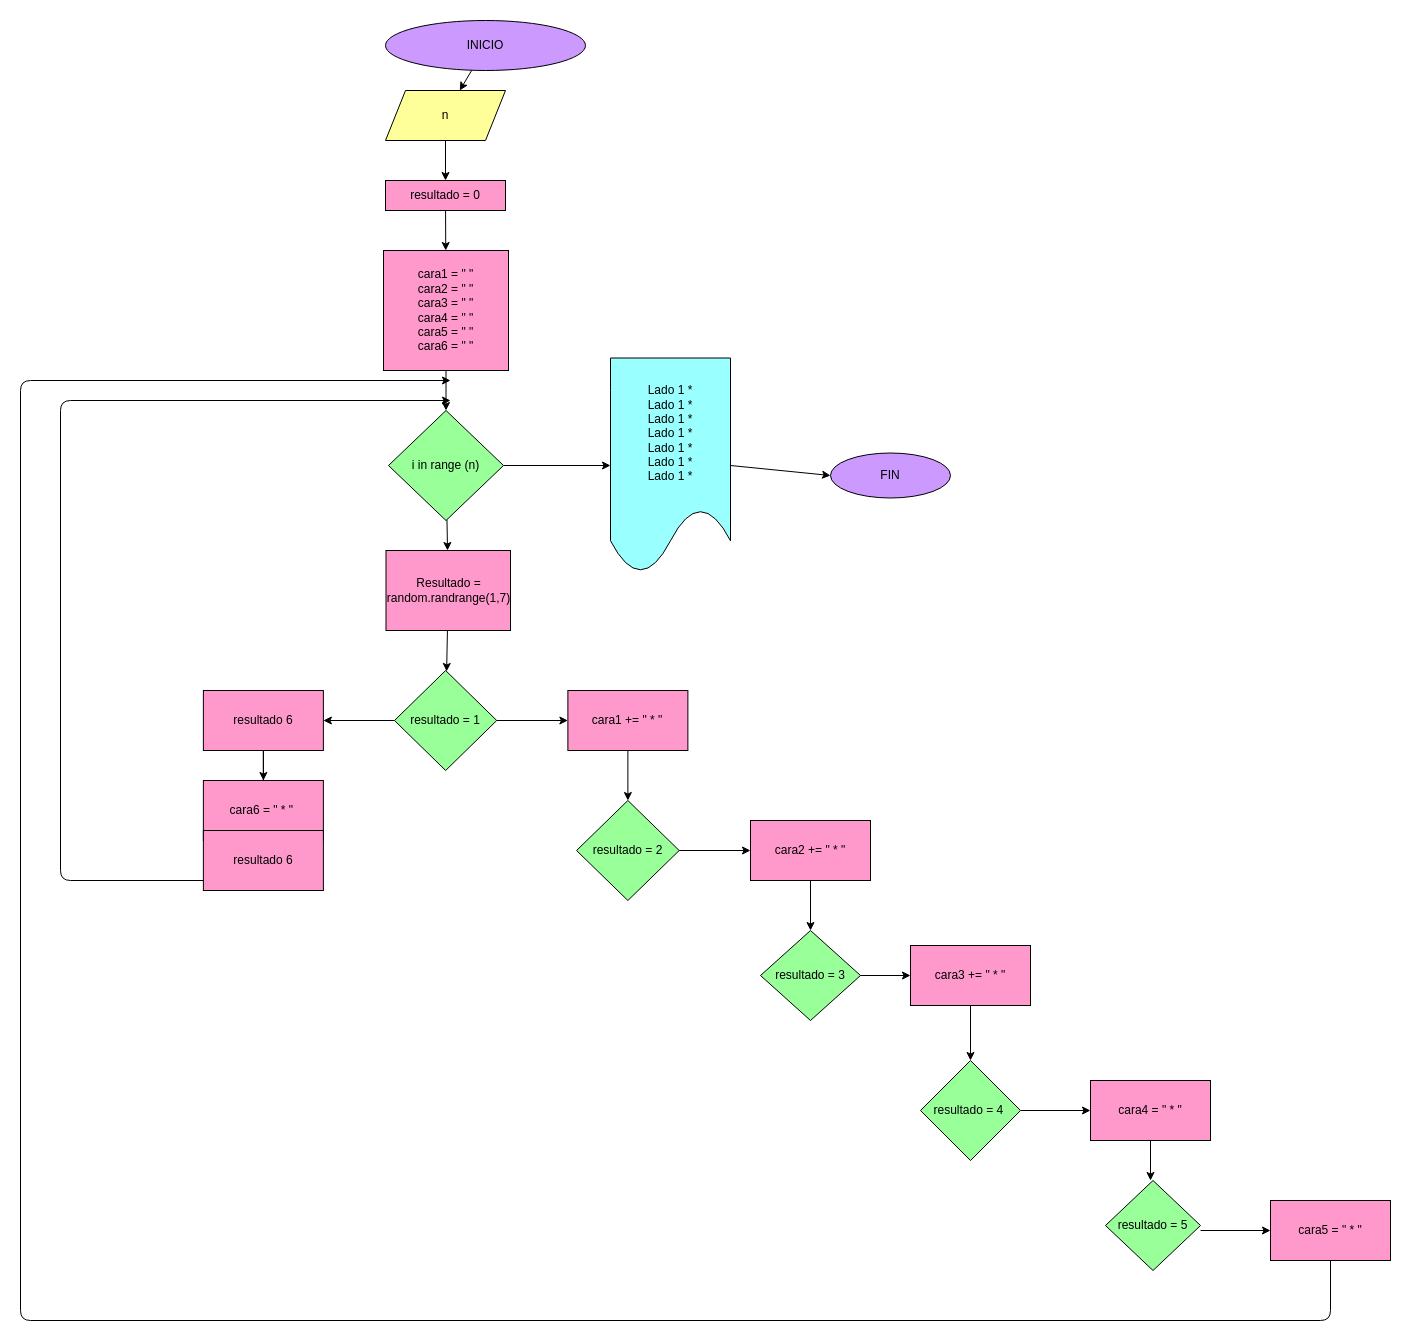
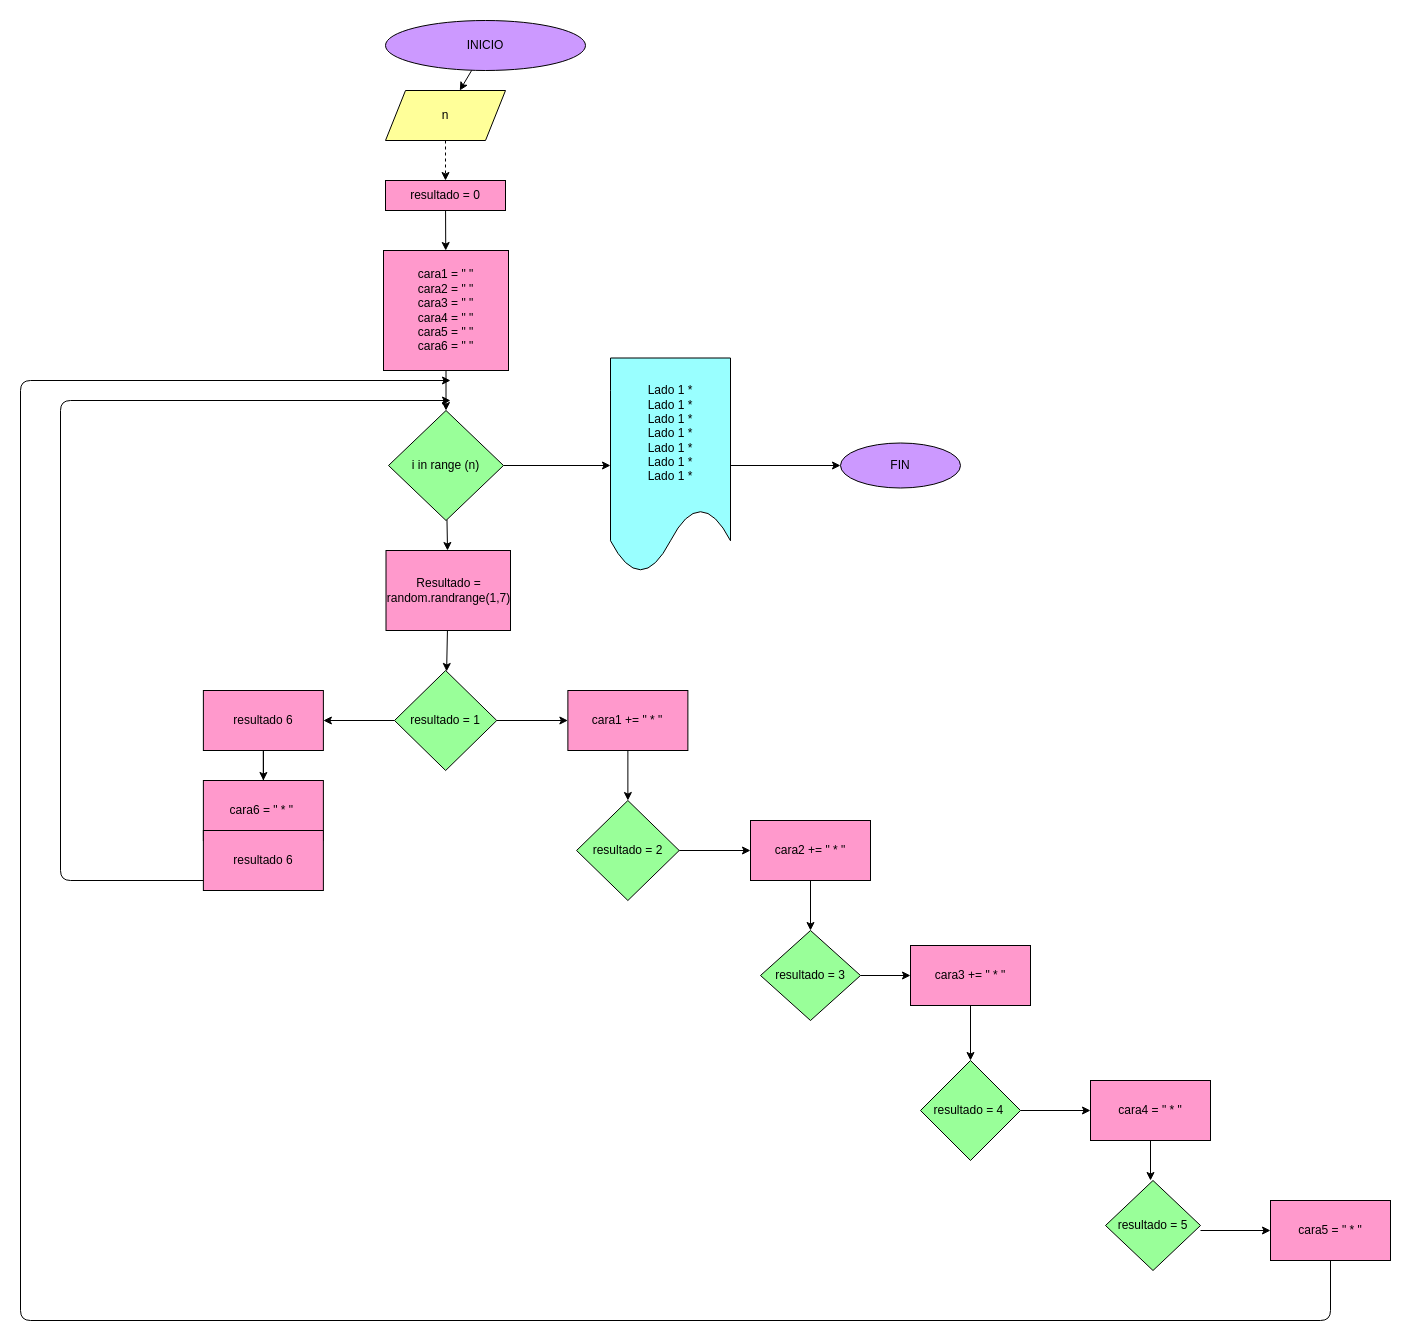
edge "n" -> "resultado = 0": style solid -> dashed
node "FIN": moved (891, 476) -> (901, 466)
